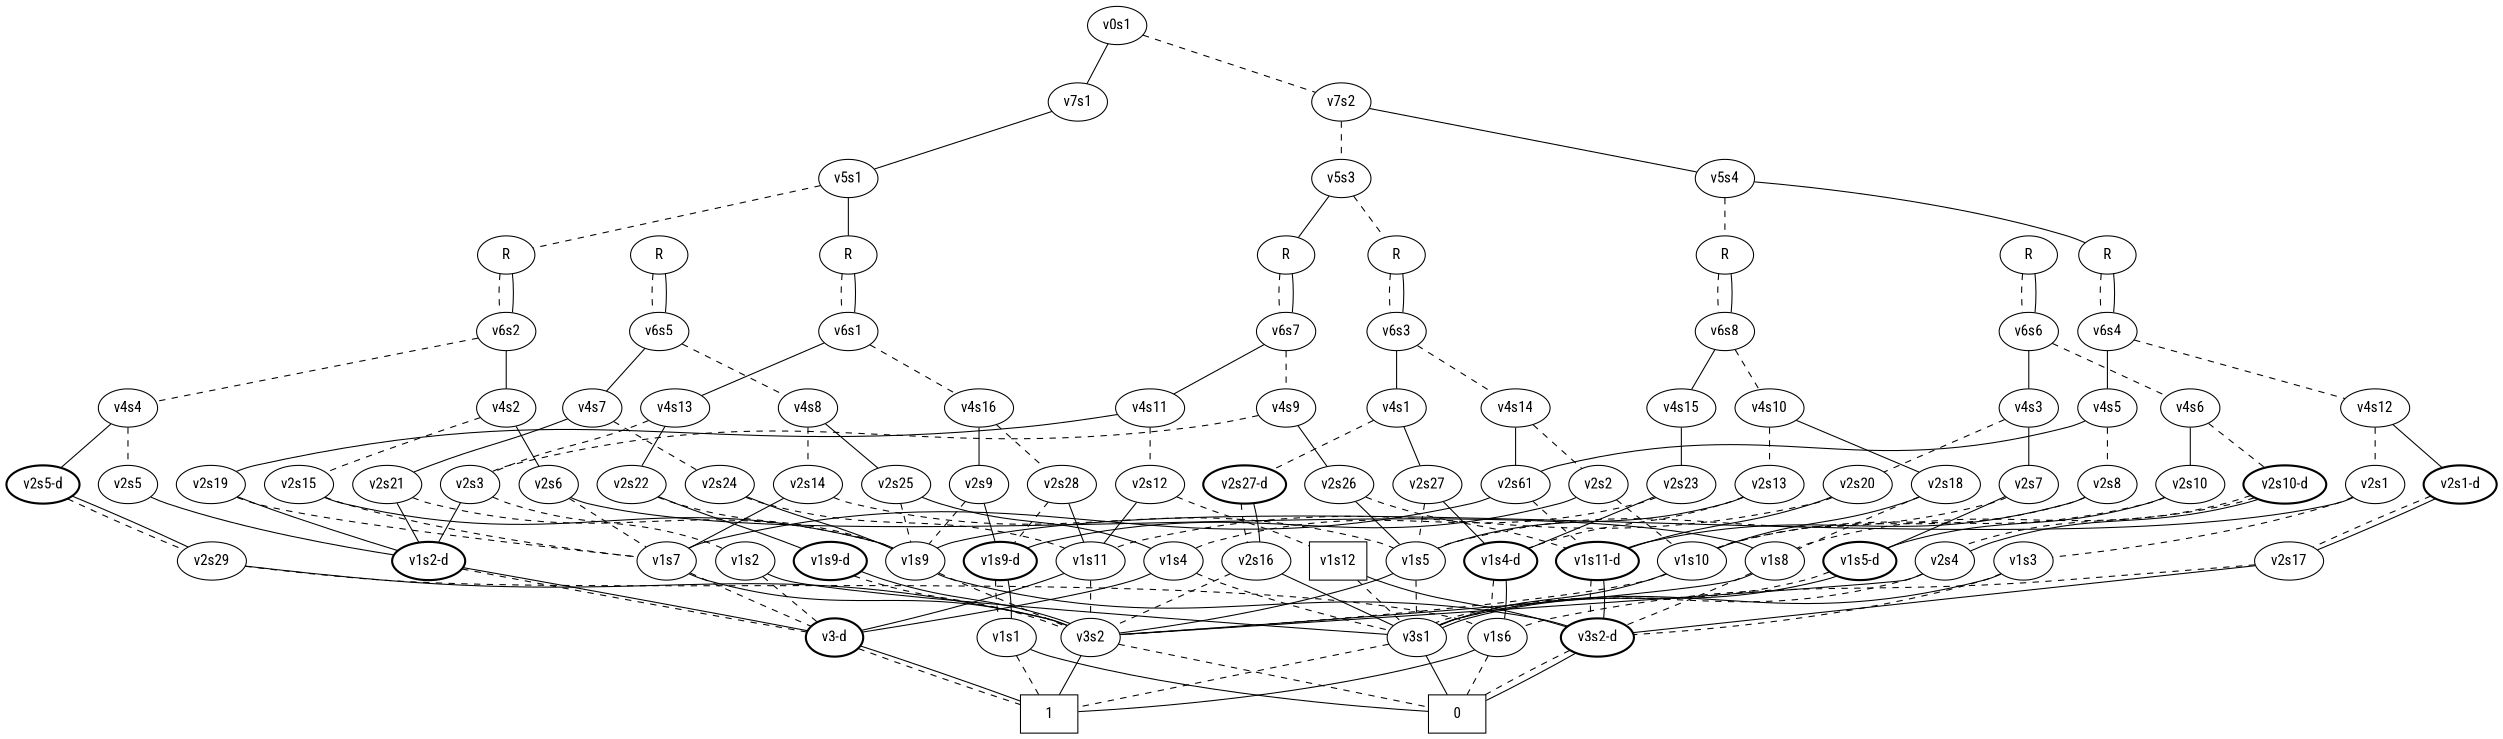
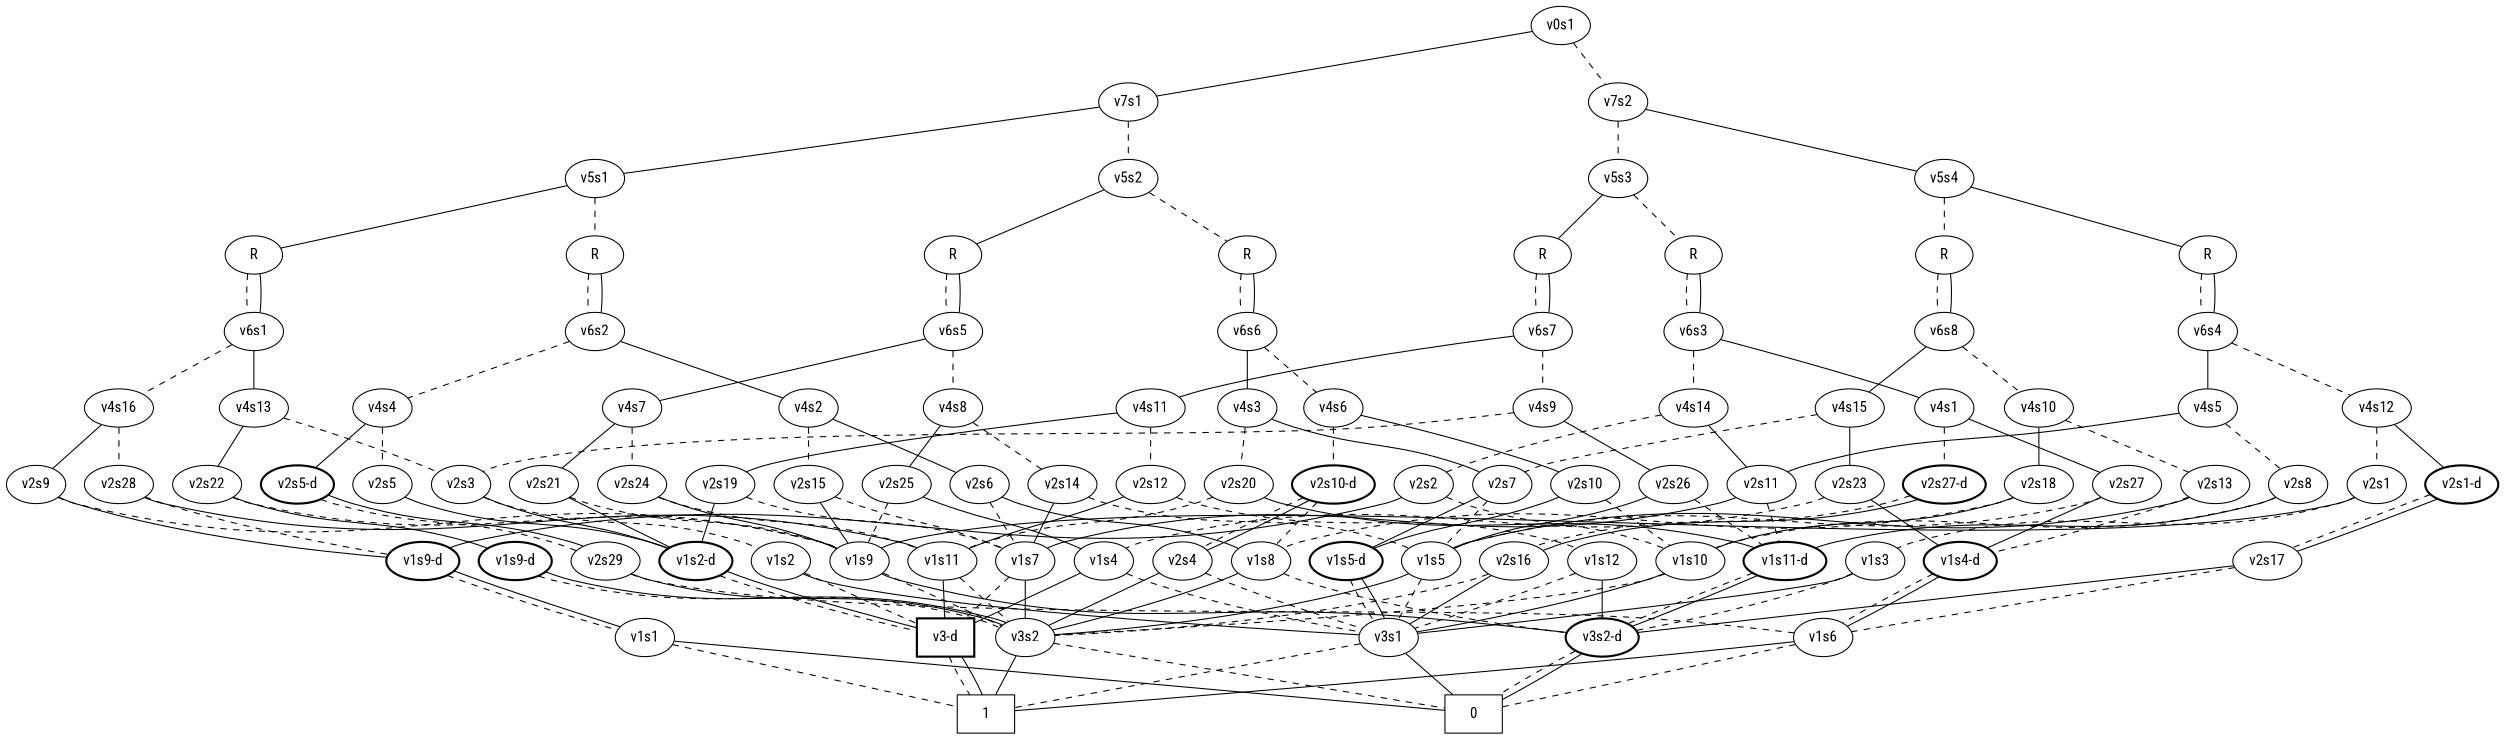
node "v5s2": added
edge "v4s15" -- "v2s7": added
node "v2s61": label "v2s61" -> "v2s11"
node "v1s12": shape box -> ellipse
node "v3-d": shape ellipse -> box
